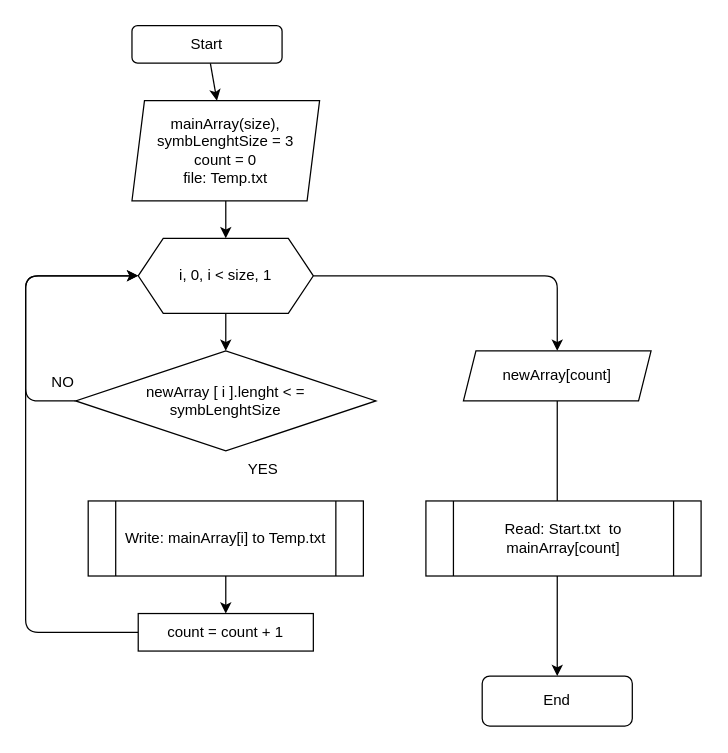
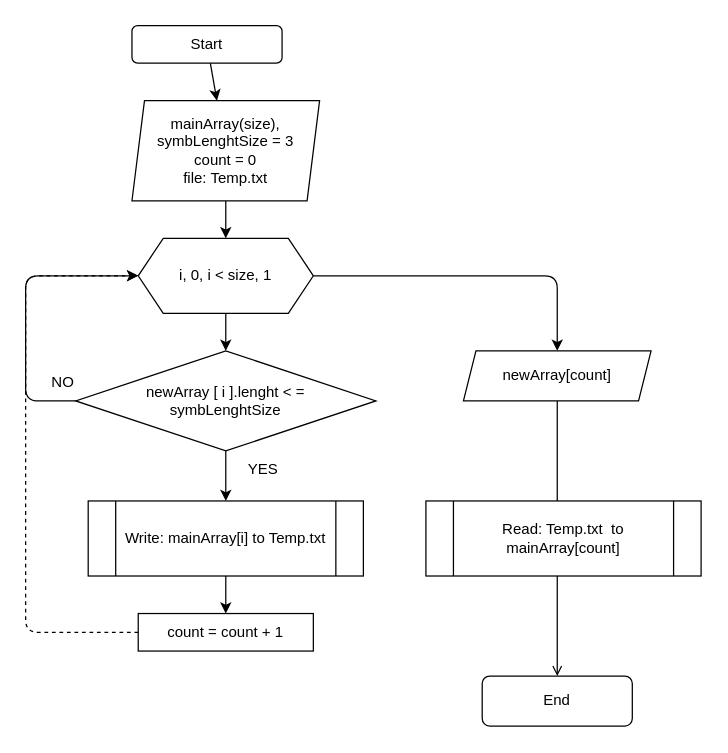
edge "newArray [ i ].lenght < = symbLenghtSize" -> "Write: mainArray[i] to Temp.txt": added
node "Read: Start.txt to mainArray[count]": label "Read: Start.txt to mainArray[count]" -> "Read: Temp.txt to mainArray[count]"
edge "count = count + 1" -> "i, 0, i < size, 1": style solid -> dashed
edge "newArray[count]" -> "End": arrowhead classic -> open
